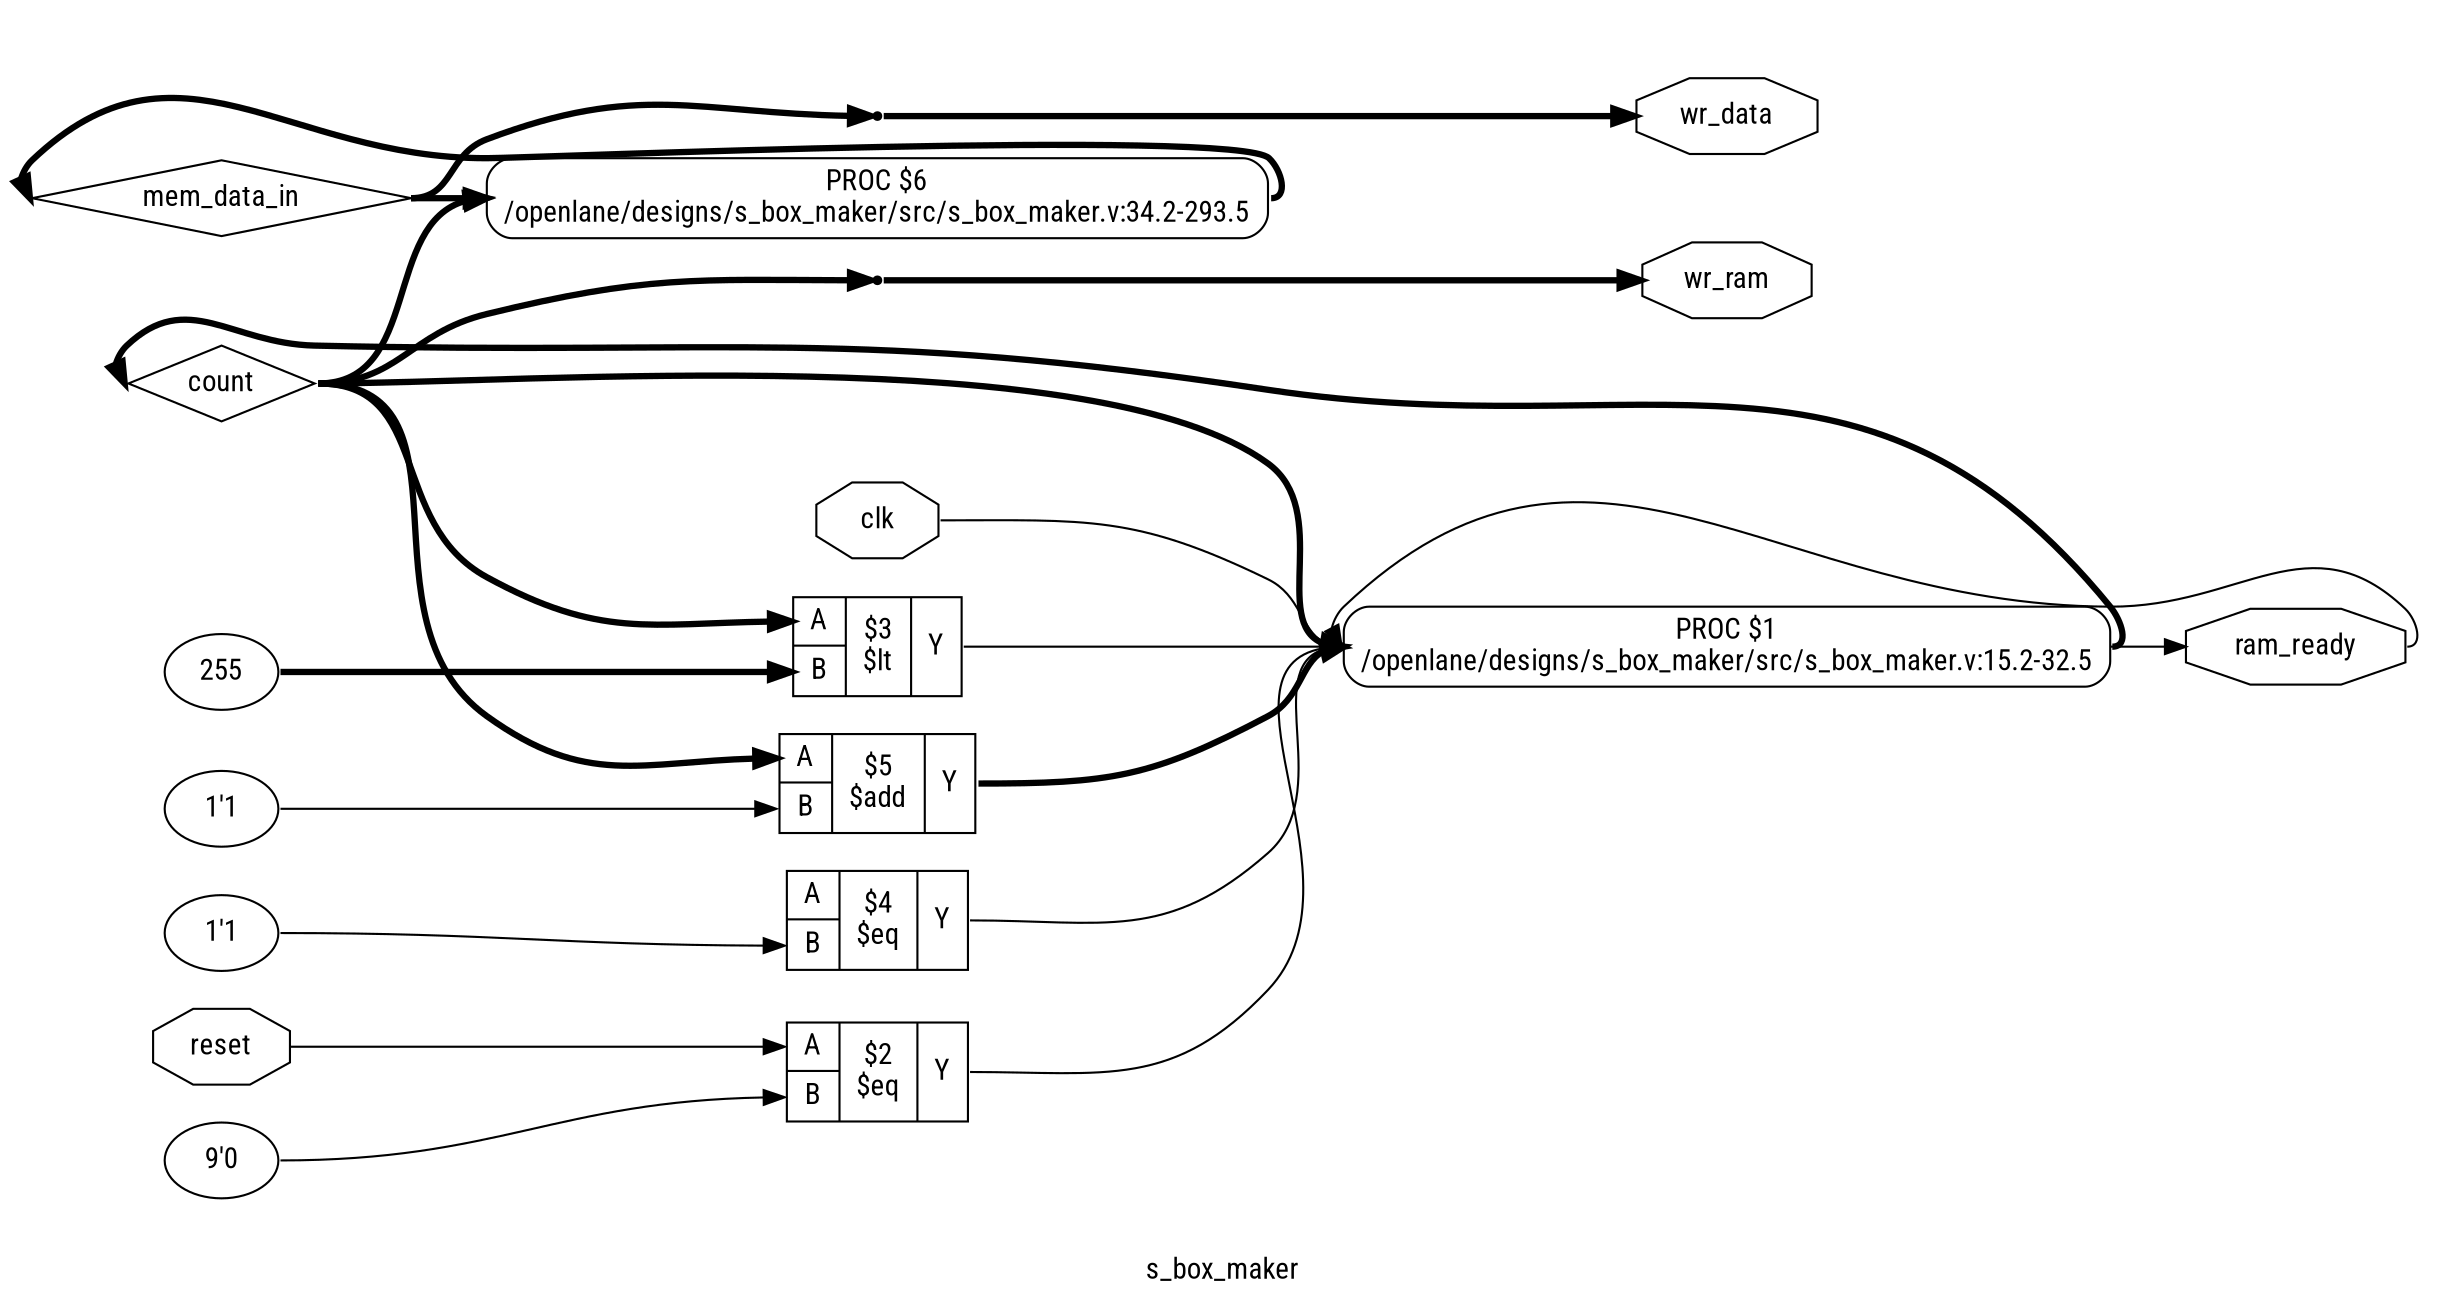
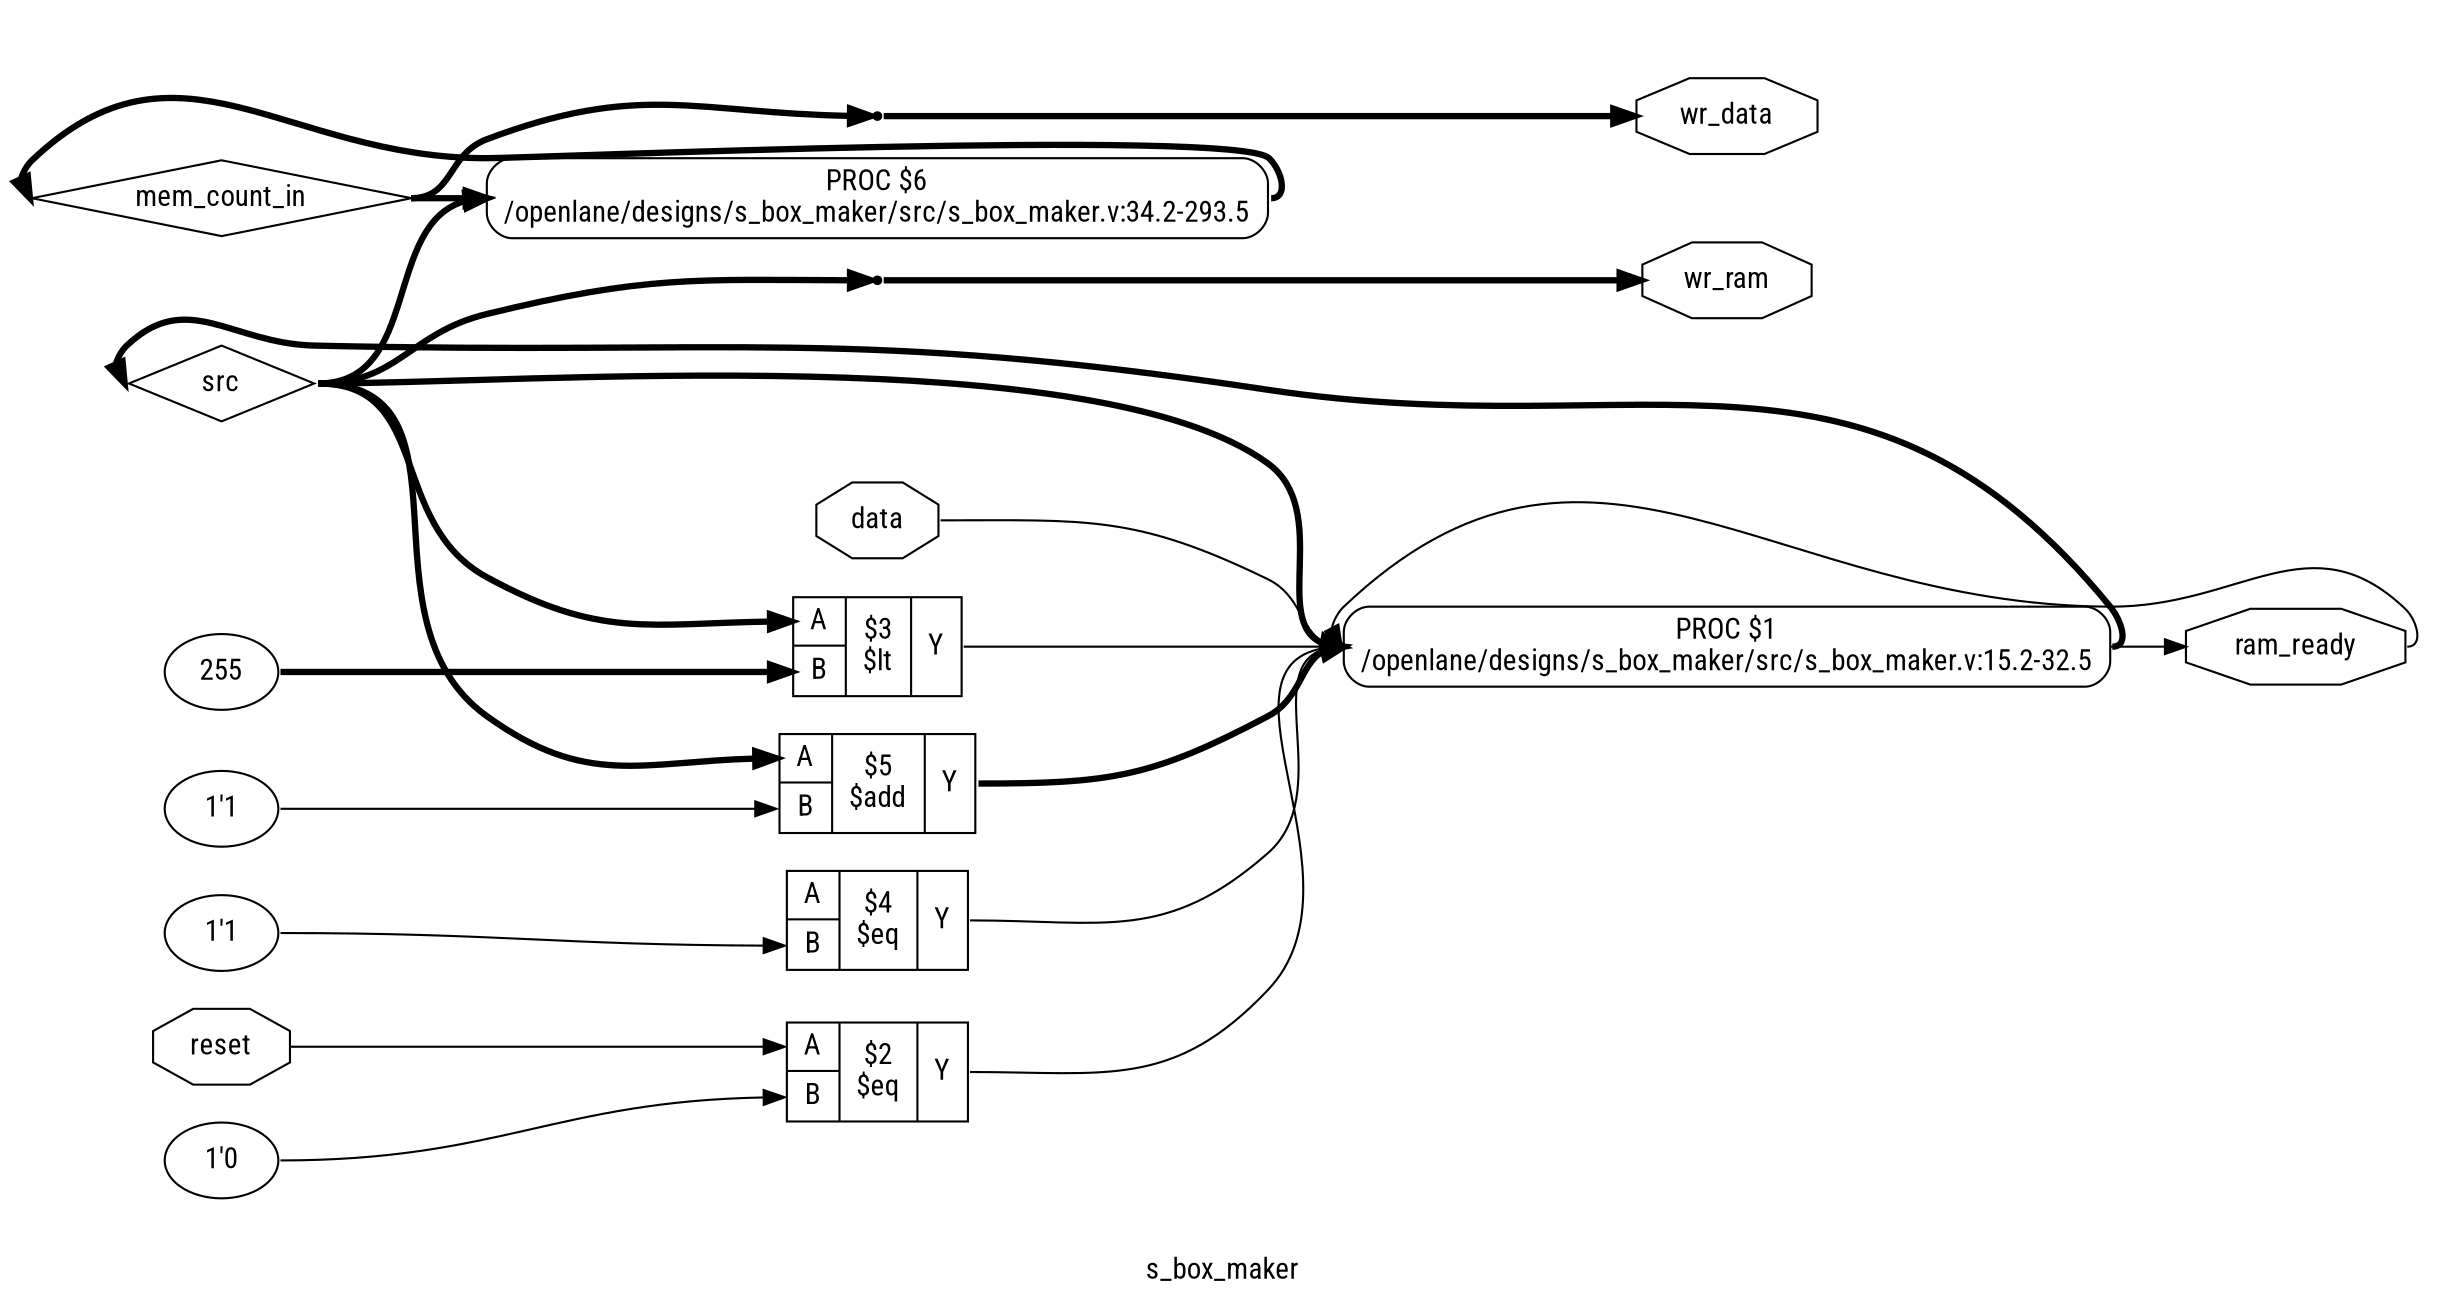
node "mem_data_in": label "mem_data_in" -> "mem_count_in"
node "count": label "count" -> "src"
node "clk": label "clk" -> "data"
node "9'0": label "9'0" -> "1'0"
